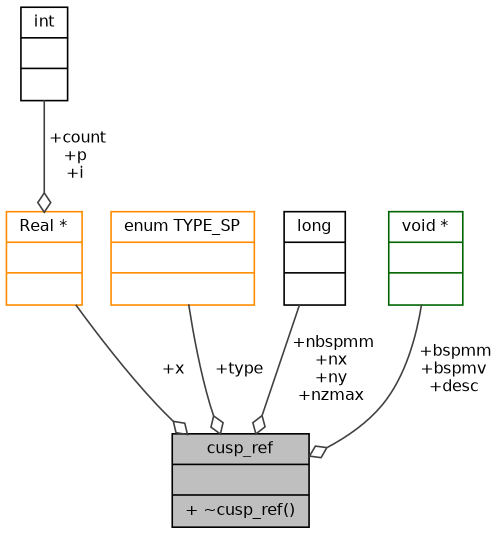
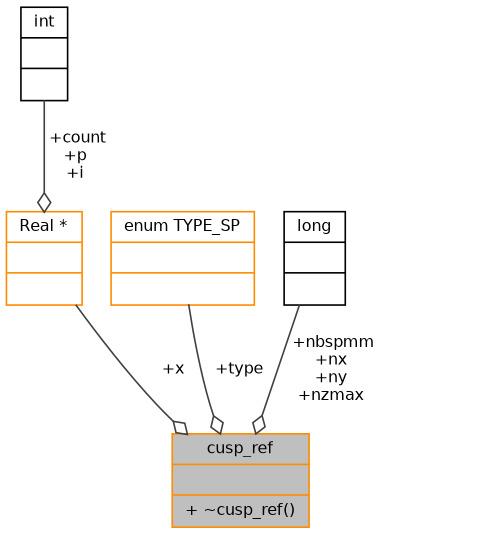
node "void *": removed
node "cusp_ref": color black -> darkorange
